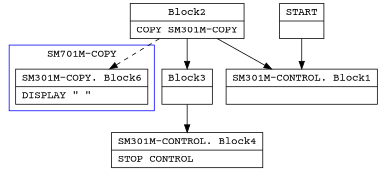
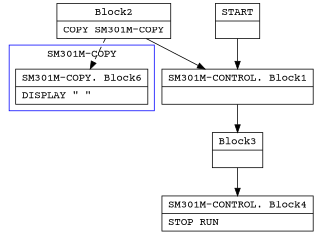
edge "Block2" -> "Block3": now "SM301M-CONTROL. Block1" -> "Block3"
cluster "SM701M-COPY": label "SM701M-COPY" -> "SM301M-COPY"
node "SM301M-CONTROL. Block4": text "STOP CONTROL" -> "STOP RUN"
